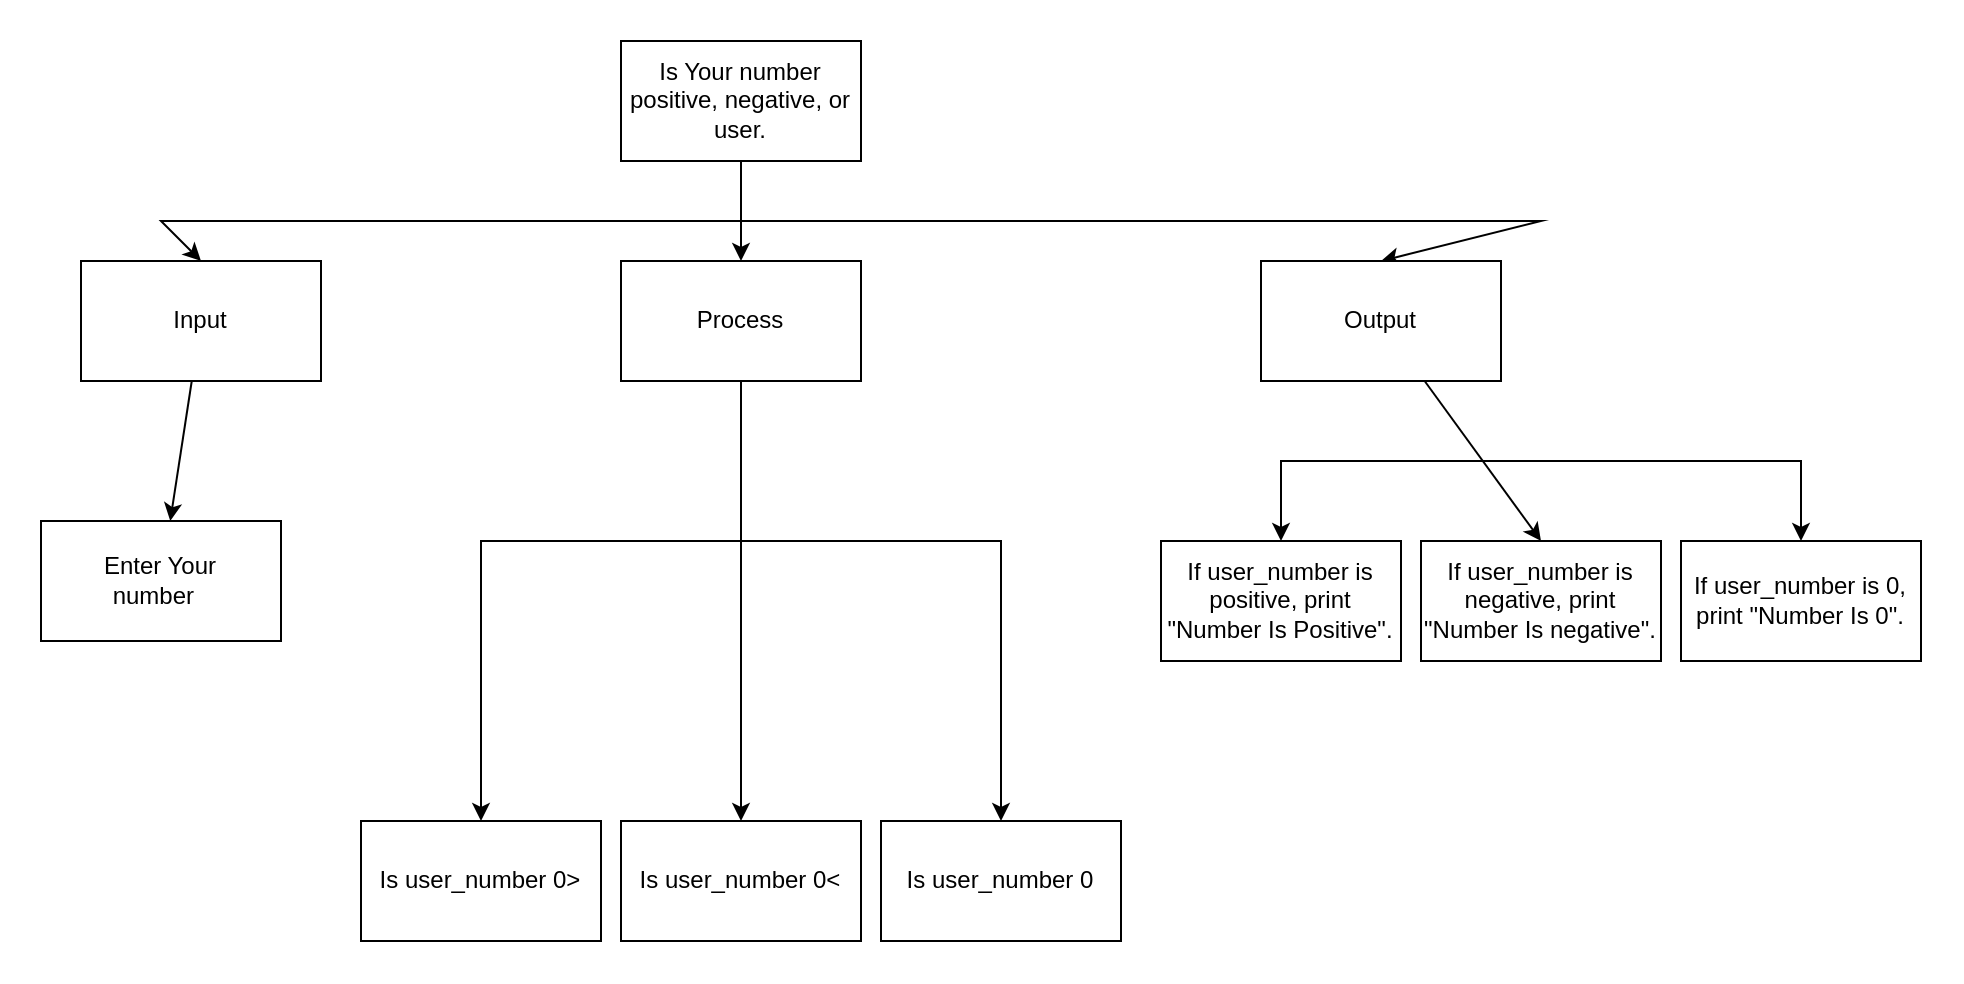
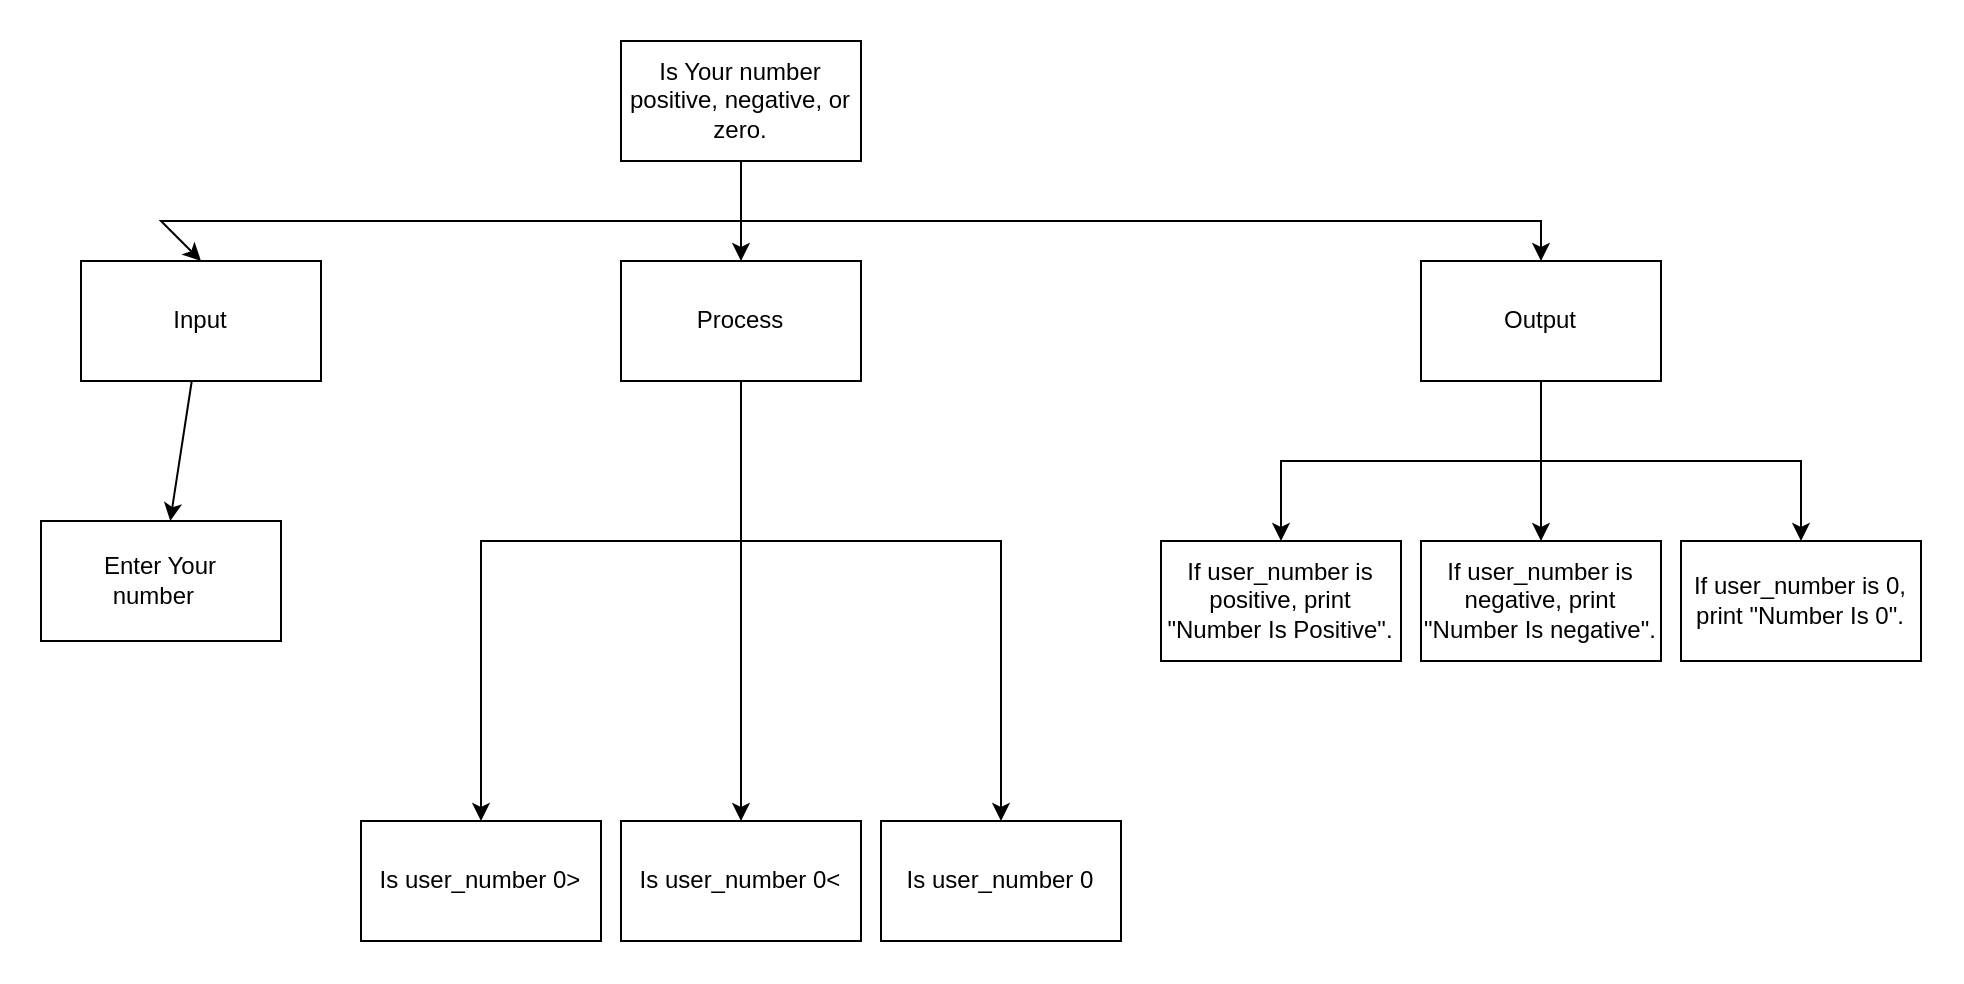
node "Is Your number positive, negative, or user.": label "Is Your number positive, negative, or user." -> "Is Your number positive, negative, or zero."
node "Output": moved (1381, 321) -> (1541, 321)
